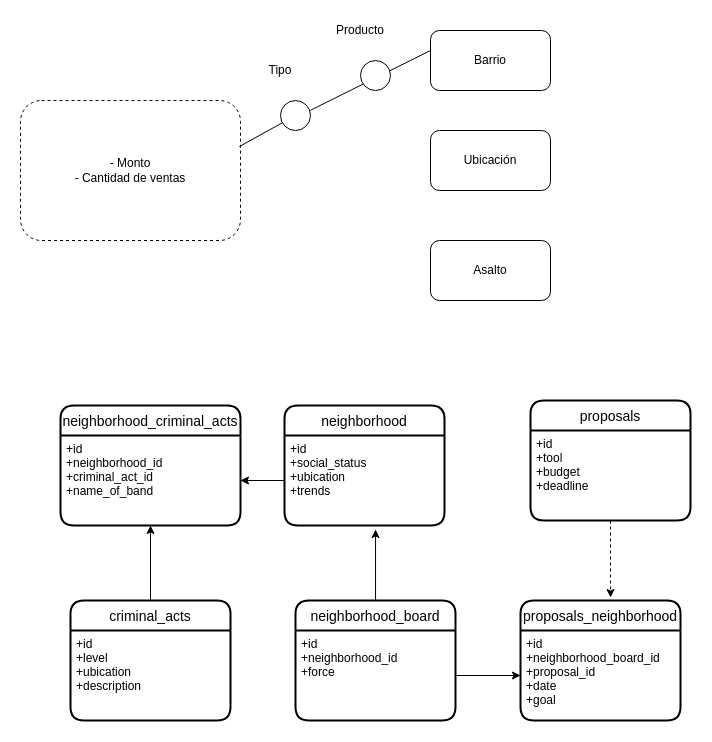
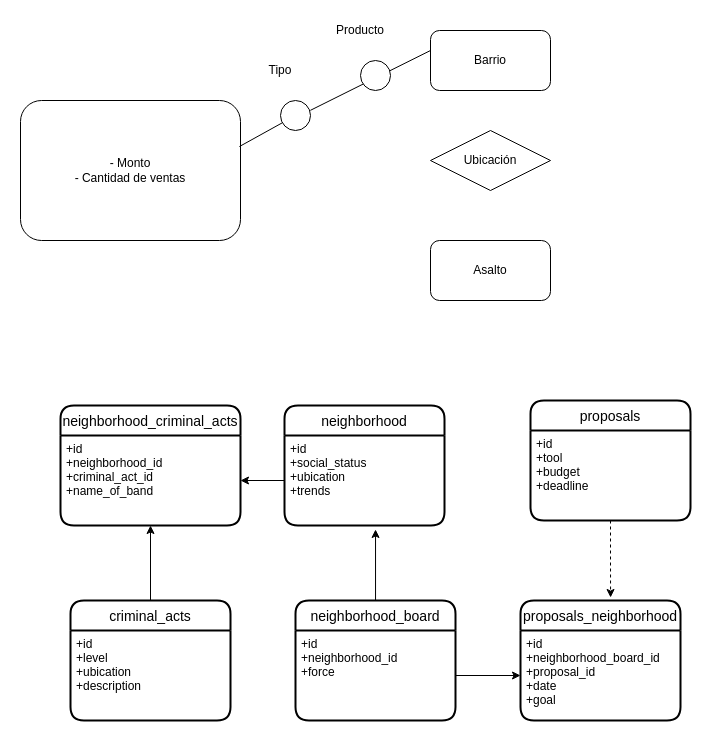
node "Ubicación": shape rounded rectangle -> diamond
node "- Monto - Cantidad de ventas": style dashed -> solid
